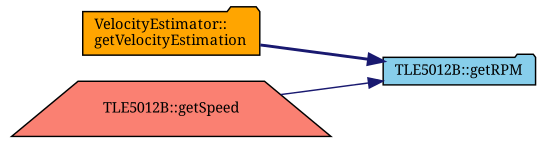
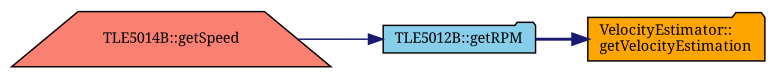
edge "VelocityEstimator:: getVelocityEstimation" -> "TLE5012B::getRPM": reversed
node "TLE5012B::getSpeed": label "TLE5012B::getSpeed" -> "TLE5014B::getSpeed"
